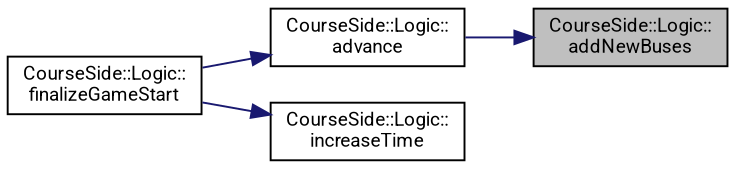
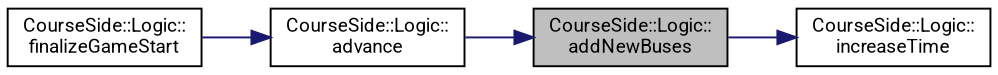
edge "CourseSide::Logic:: finalizeGameStart" -> "CourseSide::Logic:: increaseTime": now "CourseSide::Logic:: addNewBuses" -> "CourseSide::Logic:: increaseTime"
